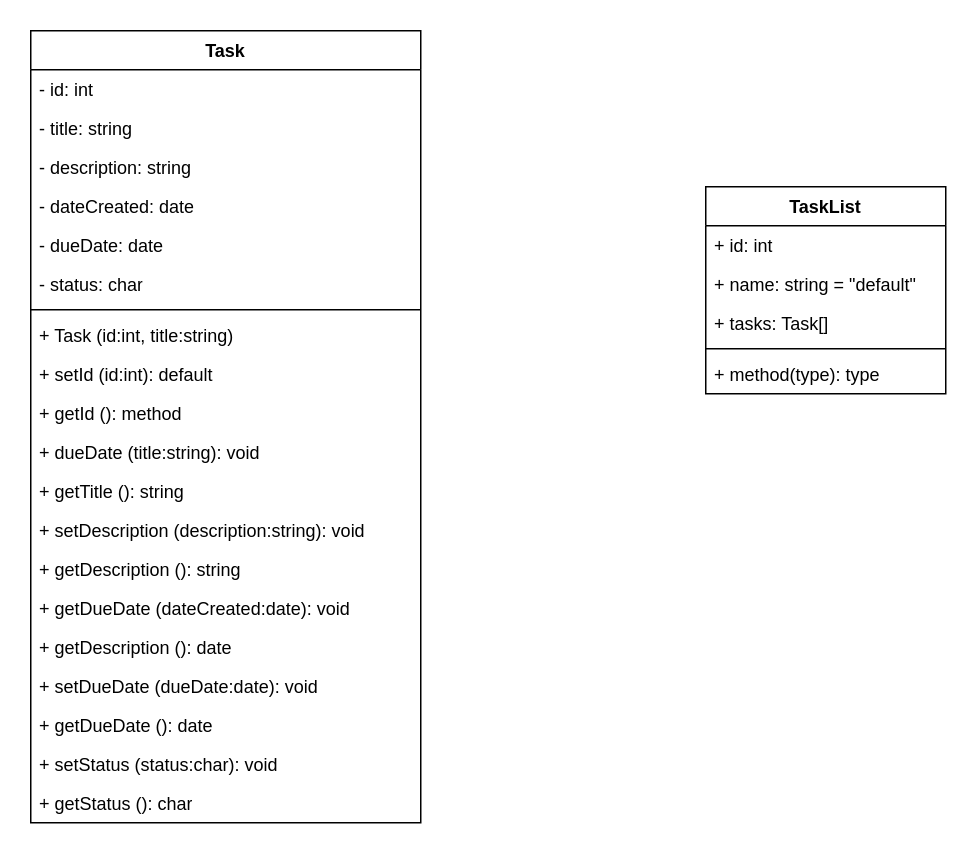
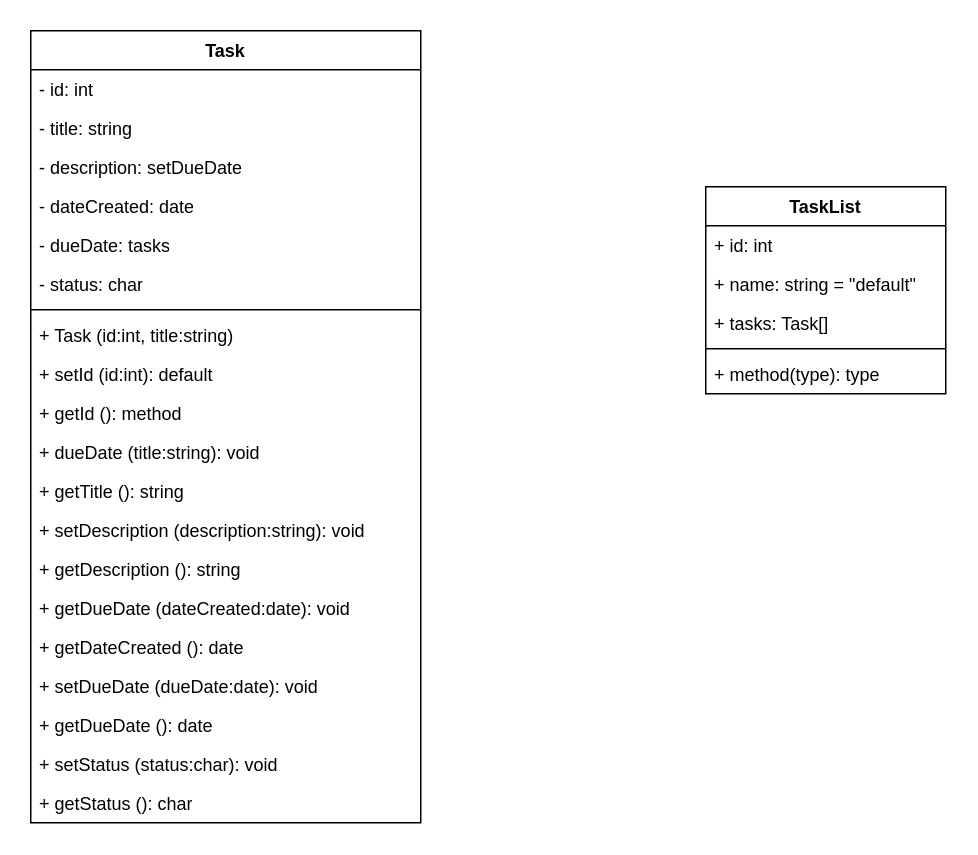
node "- description: string": label "- description: string" -> "- description: setDueDate"
node "- dueDate: date": label "- dueDate: date" -> "- dueDate: tasks"
node "+ getDescription (): date": label "+ getDescription (): date" -> "+ getDateCreated (): date"
